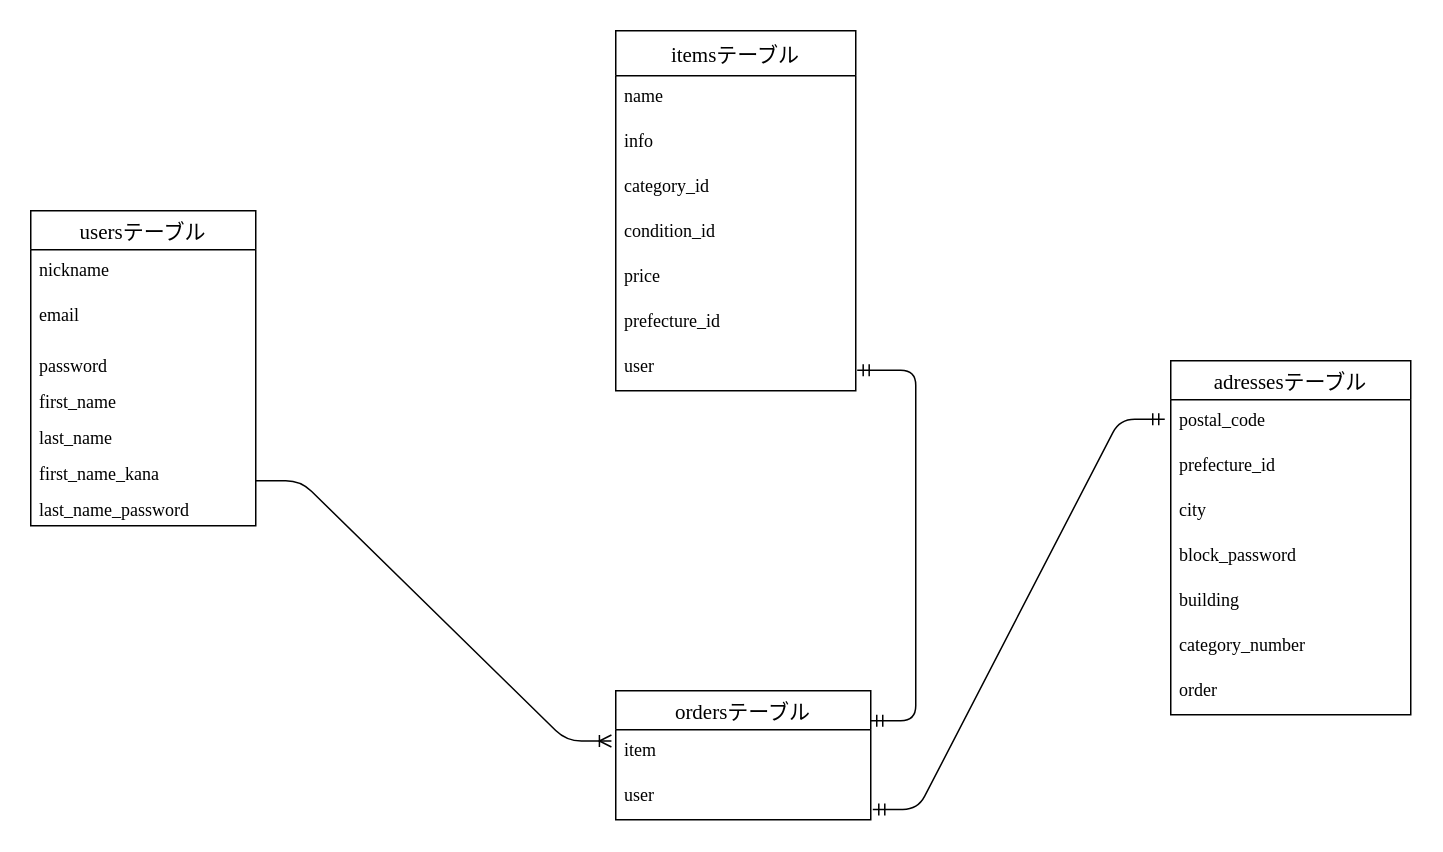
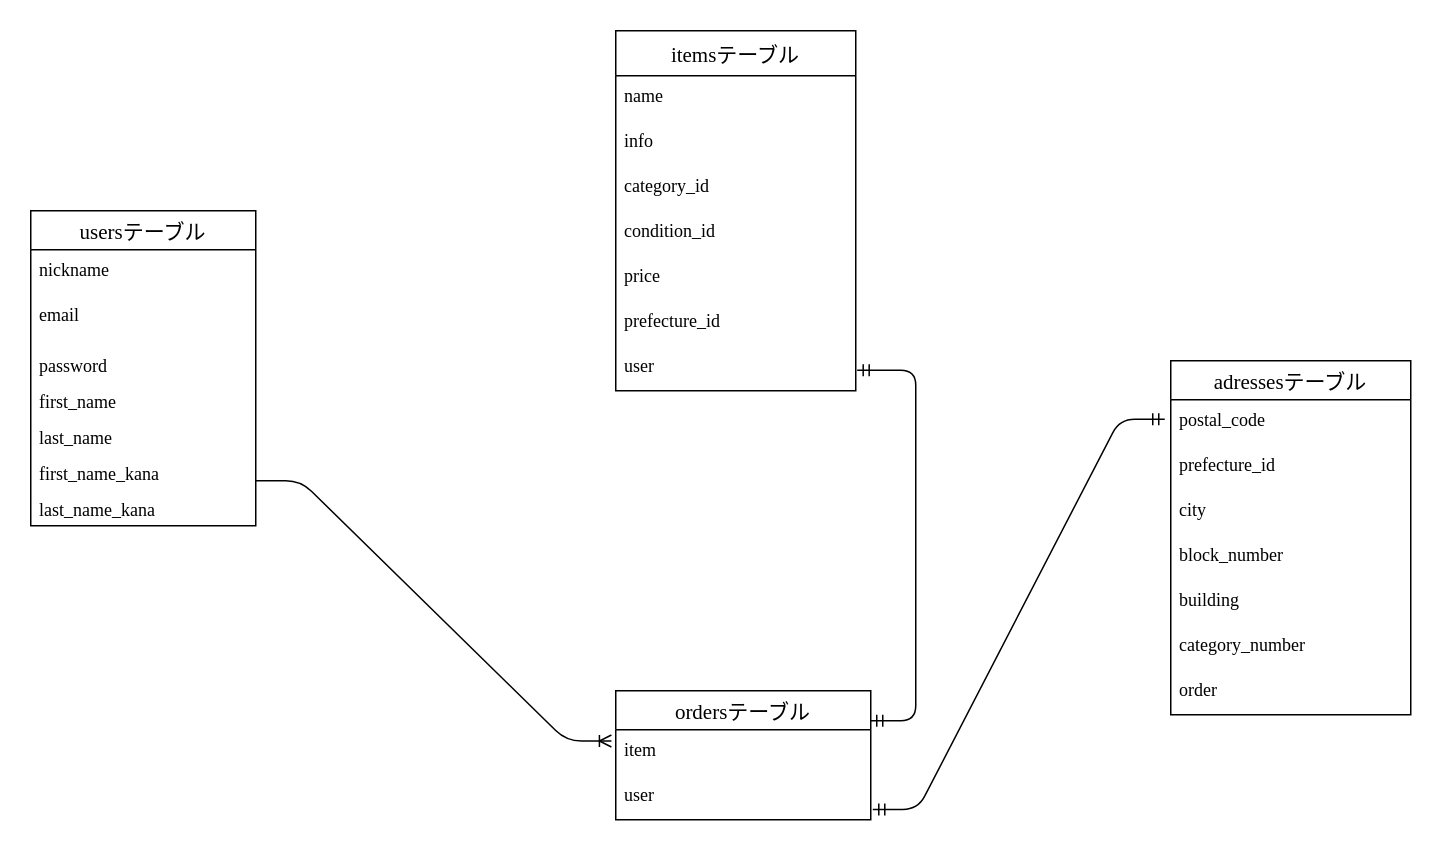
node "last_name_password": label "last_name_password" -> "last_name_kana"
node "block_password": label "block_password" -> "block_number"
